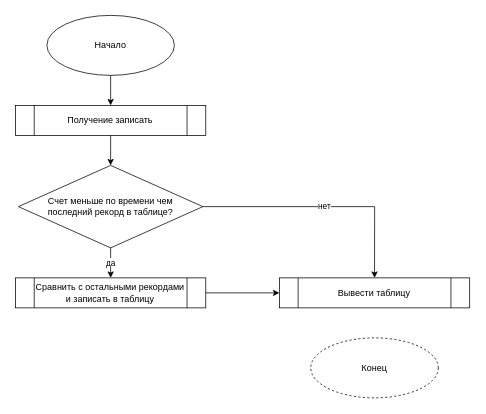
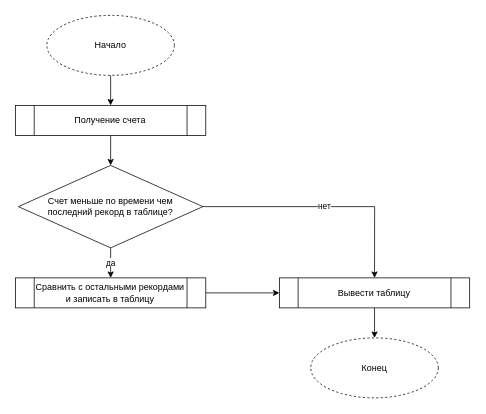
node "Начало": style solid -> dashed
node "Получение записать": label "Получение записать" -> "Получение счета"
edge "Вывести таблицу" -> "Конец": added
